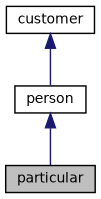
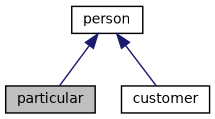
edge "person" -> "customer": reversed
